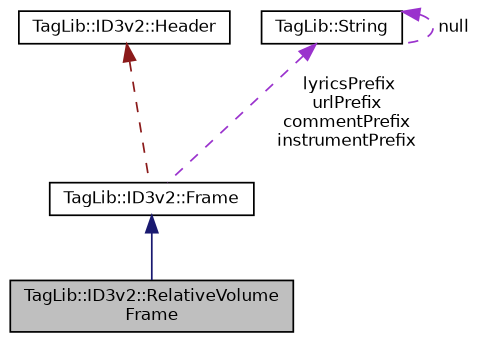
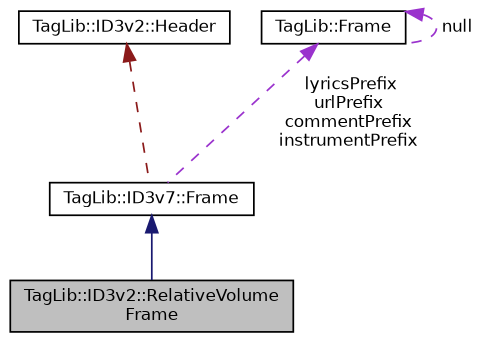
node "TagLib::String": label "TagLib::String" -> "TagLib::Frame"
node "TagLib::ID3v2::Frame": label "TagLib::ID3v2::Frame" -> "TagLib::ID3v7::Frame"
